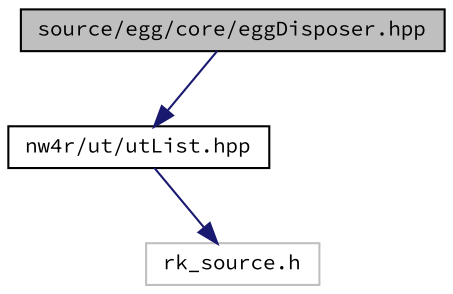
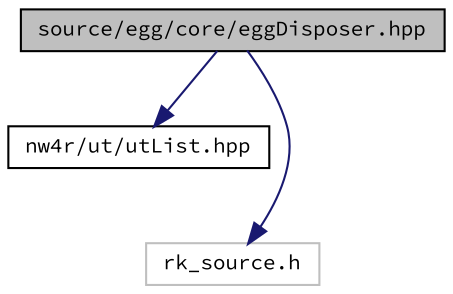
edge "nw4r/ut/utList.hpp" -> "rk_source.h": now "source/egg/core/eggDisposer.hpp" -> "rk_source.h"
